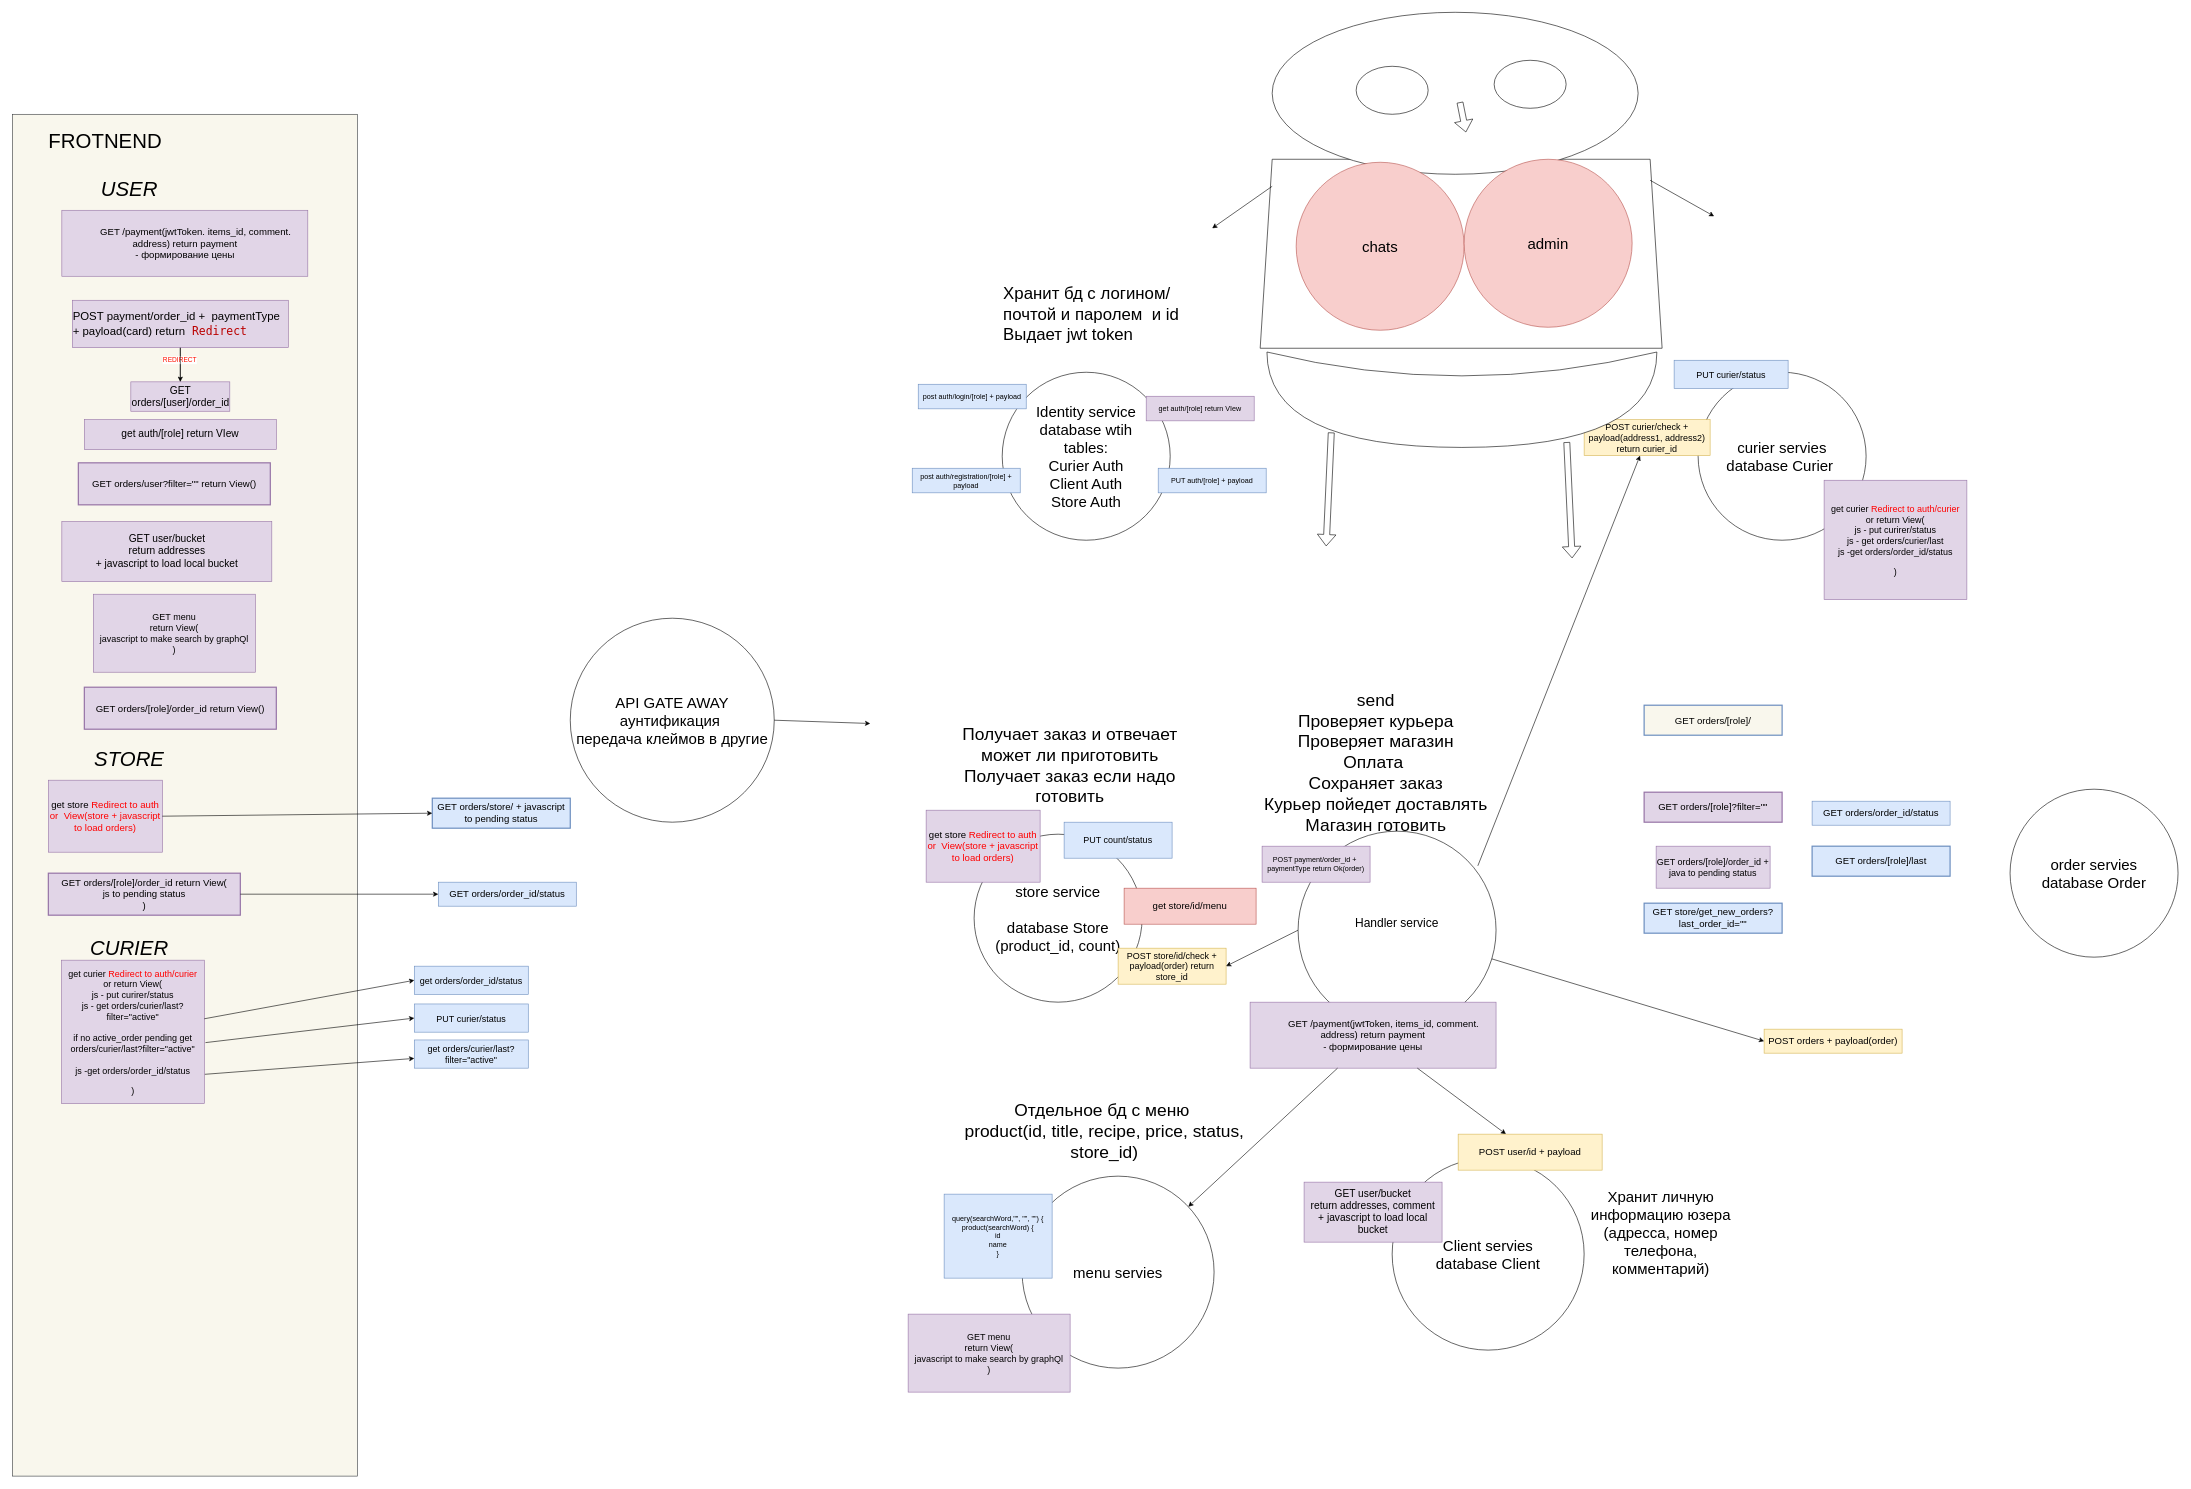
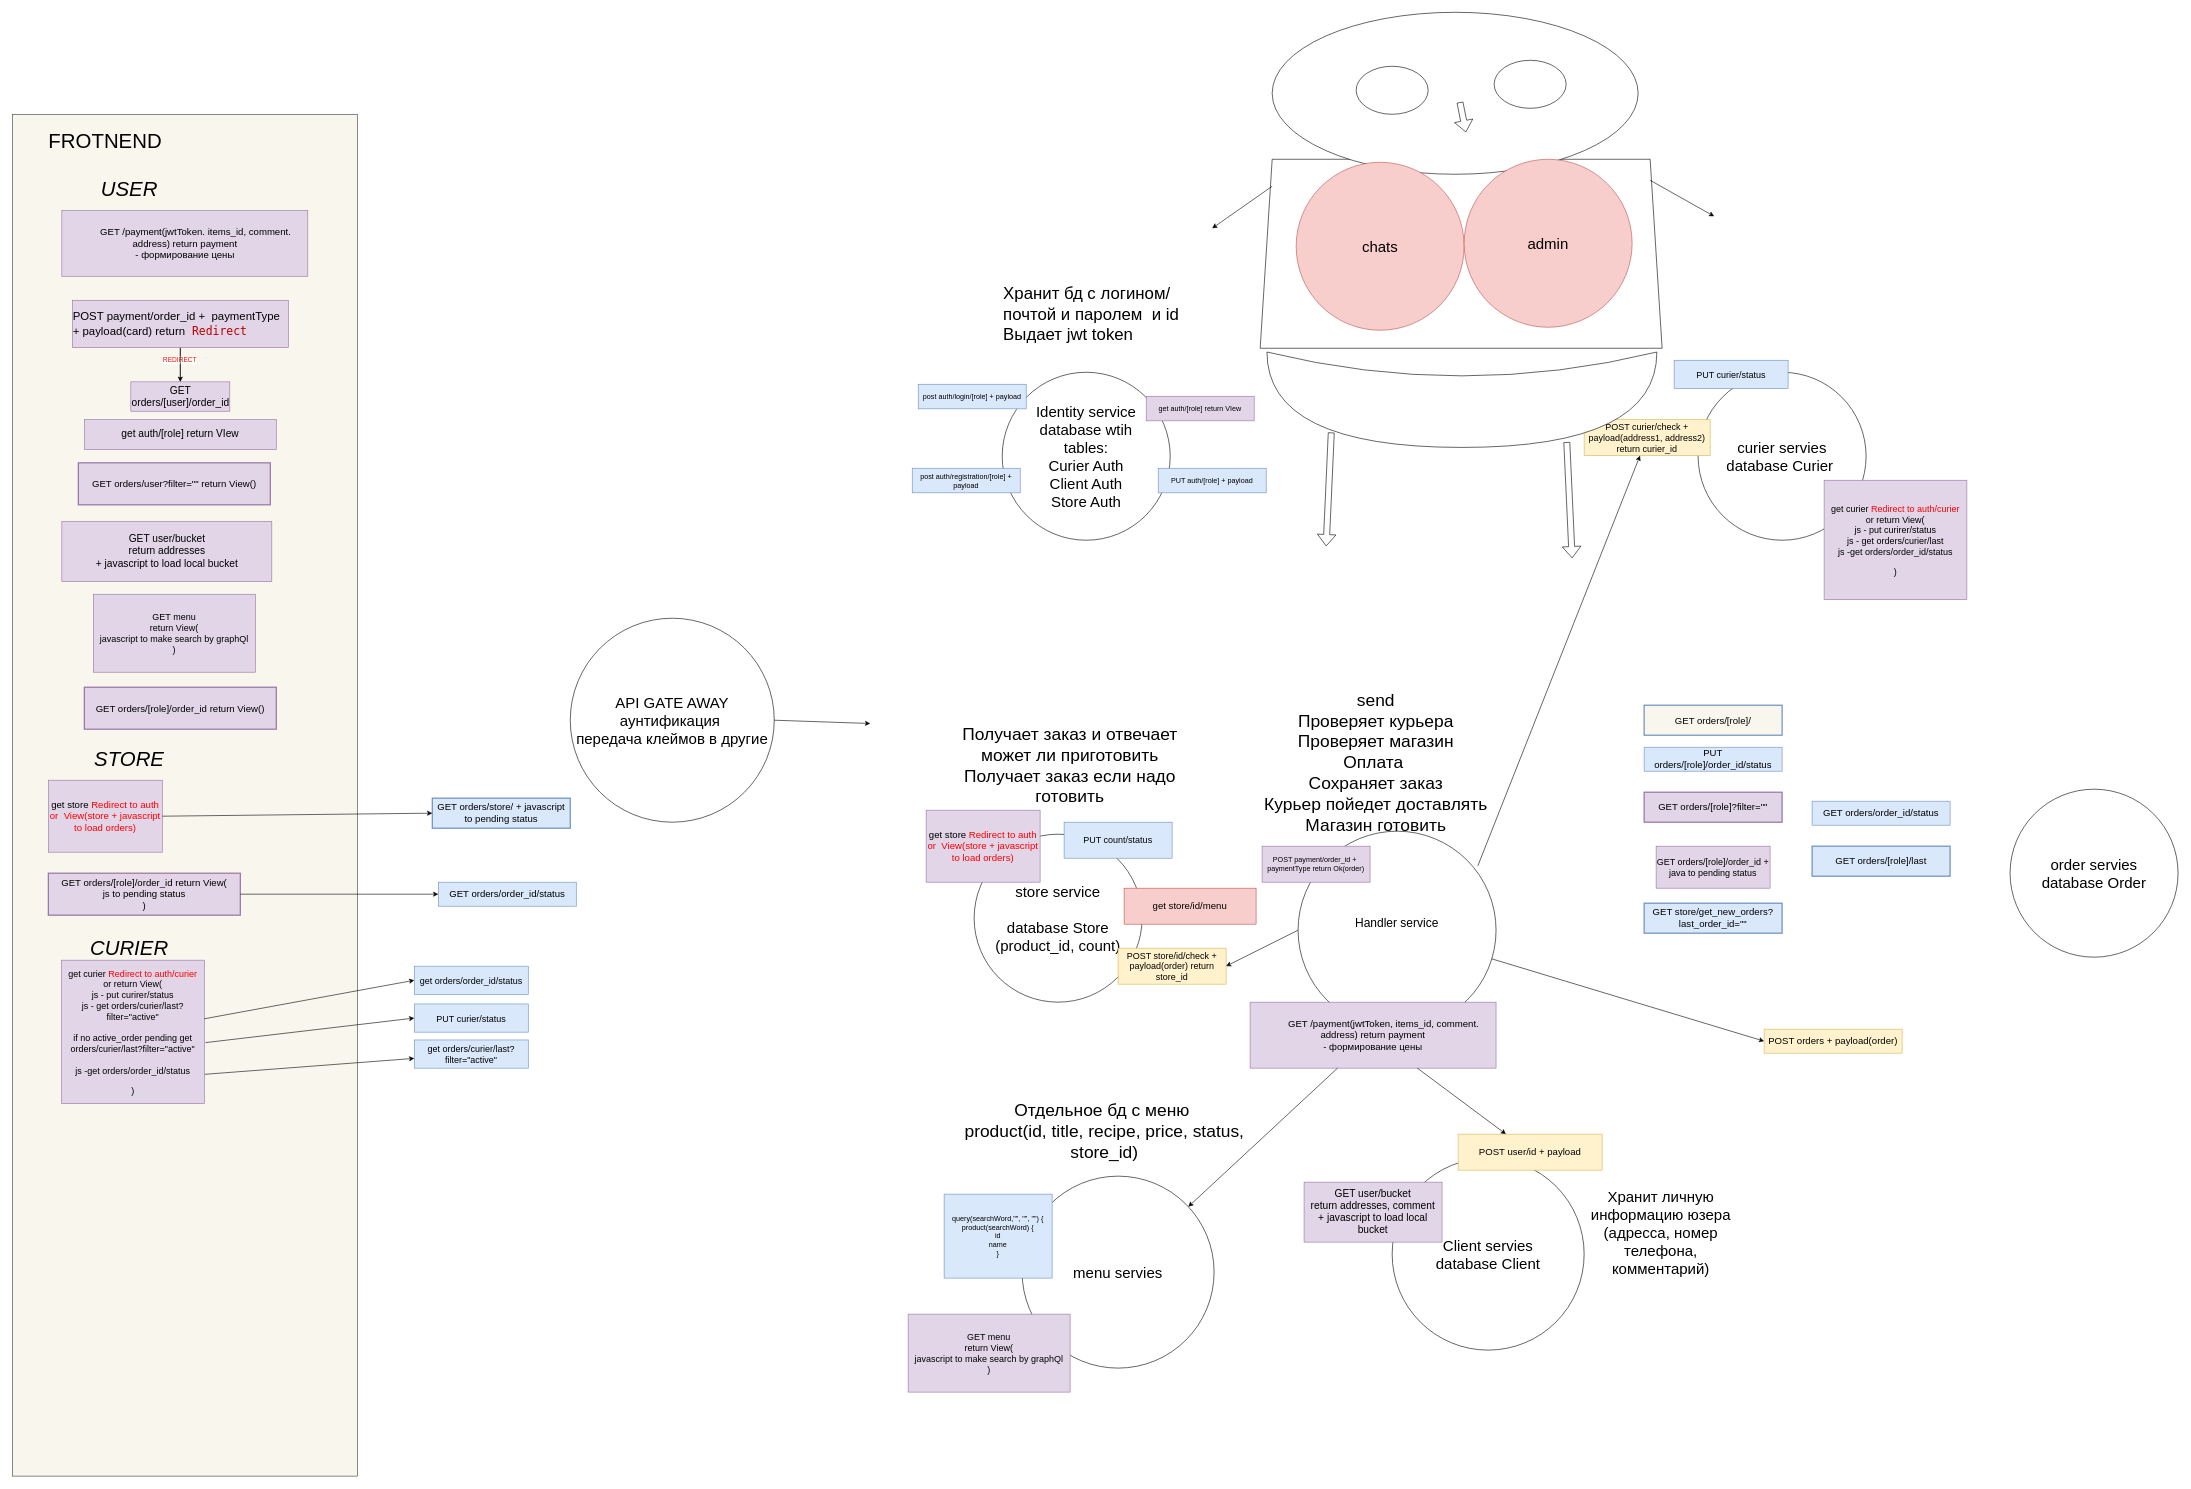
node "PUT orders/[role]/order_id/status": added
